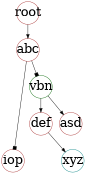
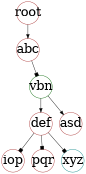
edge "abc" -> "iop": now "def" -> "iop"
edge "def" -> "xyz": arrowhead normal -> box
node "pqr": added
